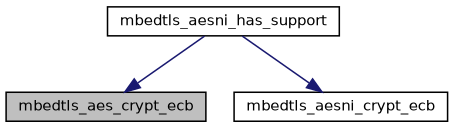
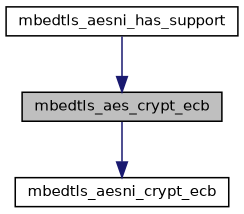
edge "mbedtls_aesni_has_support" -> "mbedtls_aesni_crypt_ecb": now "mbedtls_aes_crypt_ecb" -> "mbedtls_aesni_crypt_ecb"
